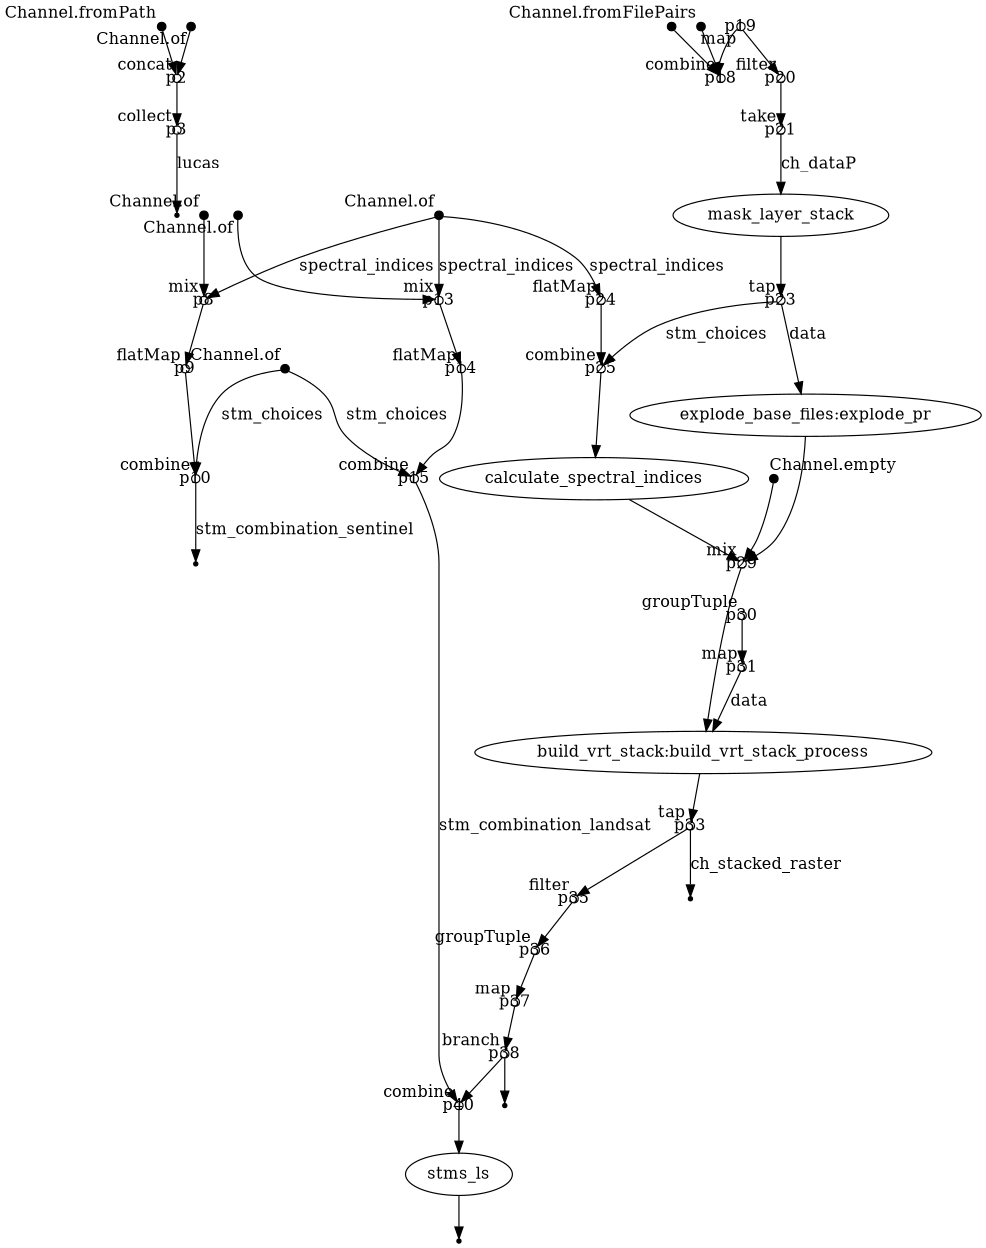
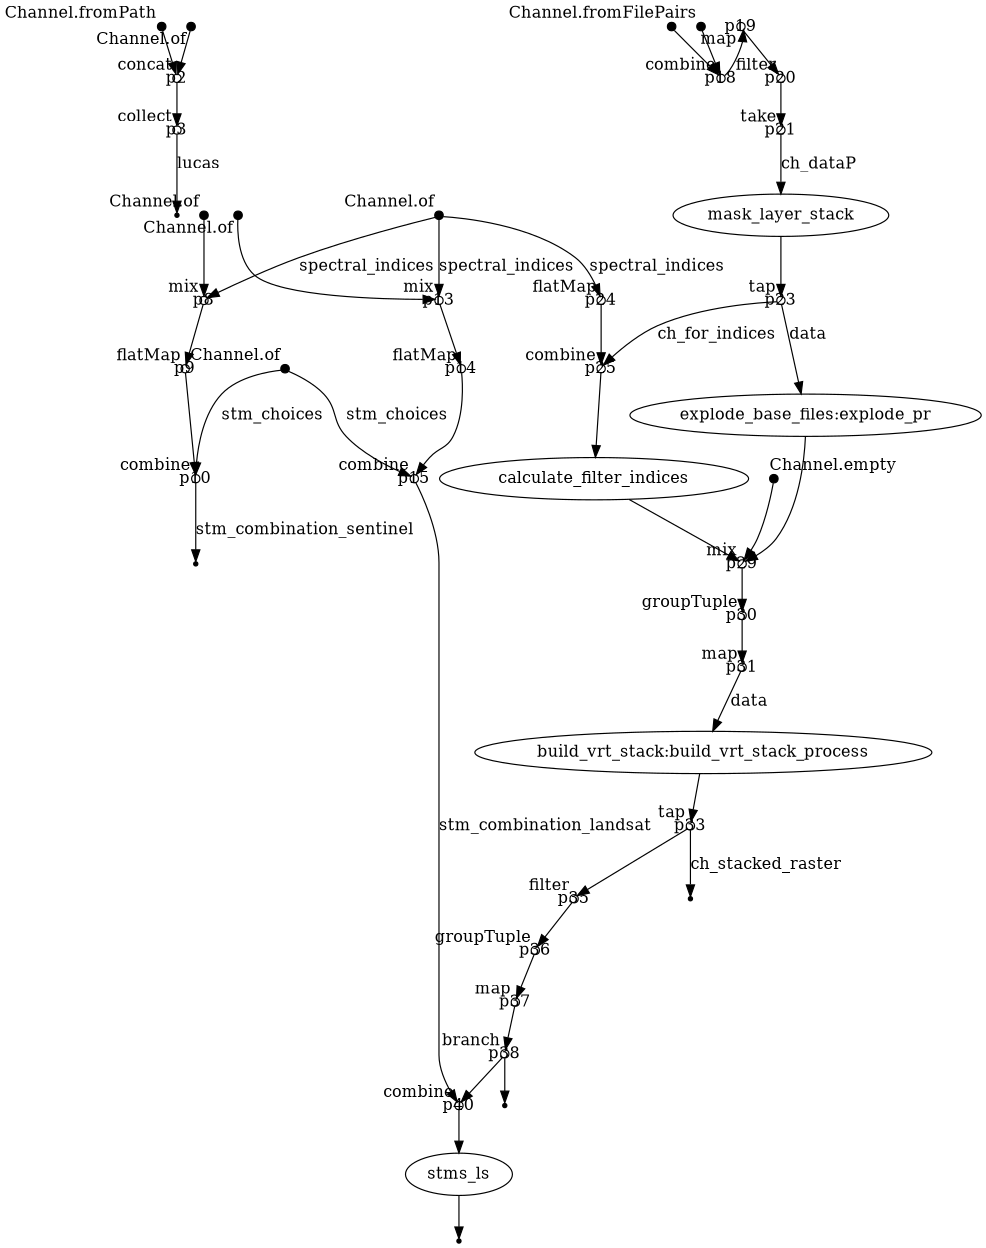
edge "p19 map" -> "p18 combine": reversed
edge "p23 tap" -> "p25 combine": label "stm_choices" -> "ch_for_indices"
node "calculate_spectral_indices": label "calculate_spectral_indices" -> "calculate_filter_indices"
edge "p29 mix" -> "build_vrt_stack:build_vrt_stack_process": now "p29 mix" -> "p30 groupTuple"
